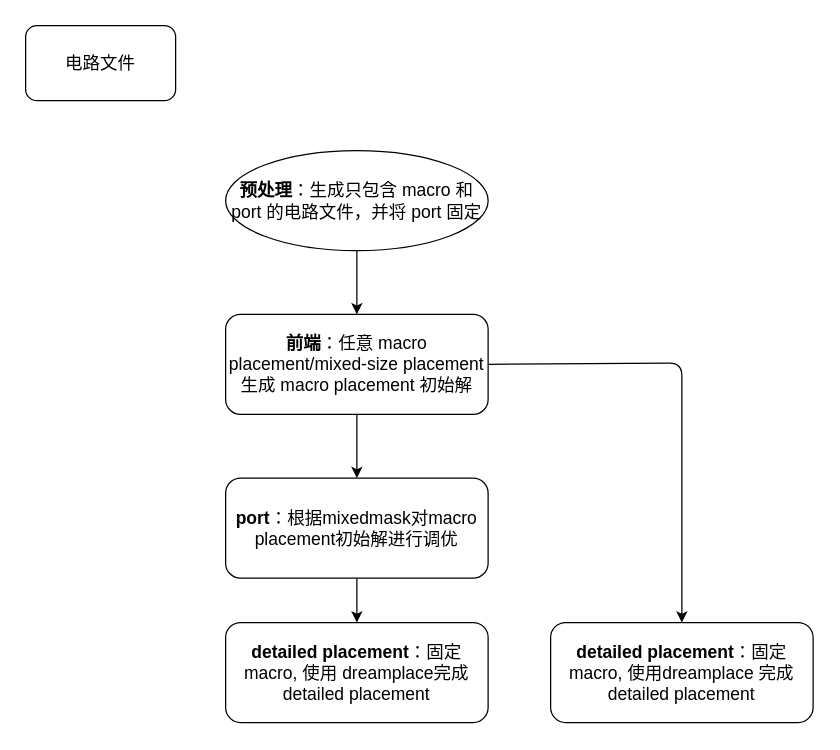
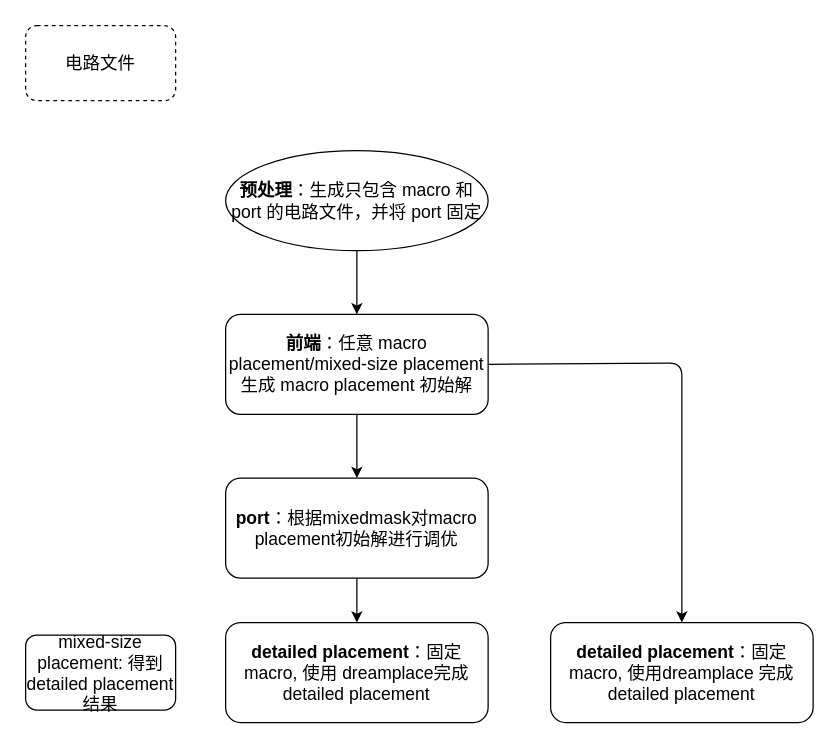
node "电路文件": style solid -> dashed
node "mixed-size placement: 得到detailed placement结果": added
